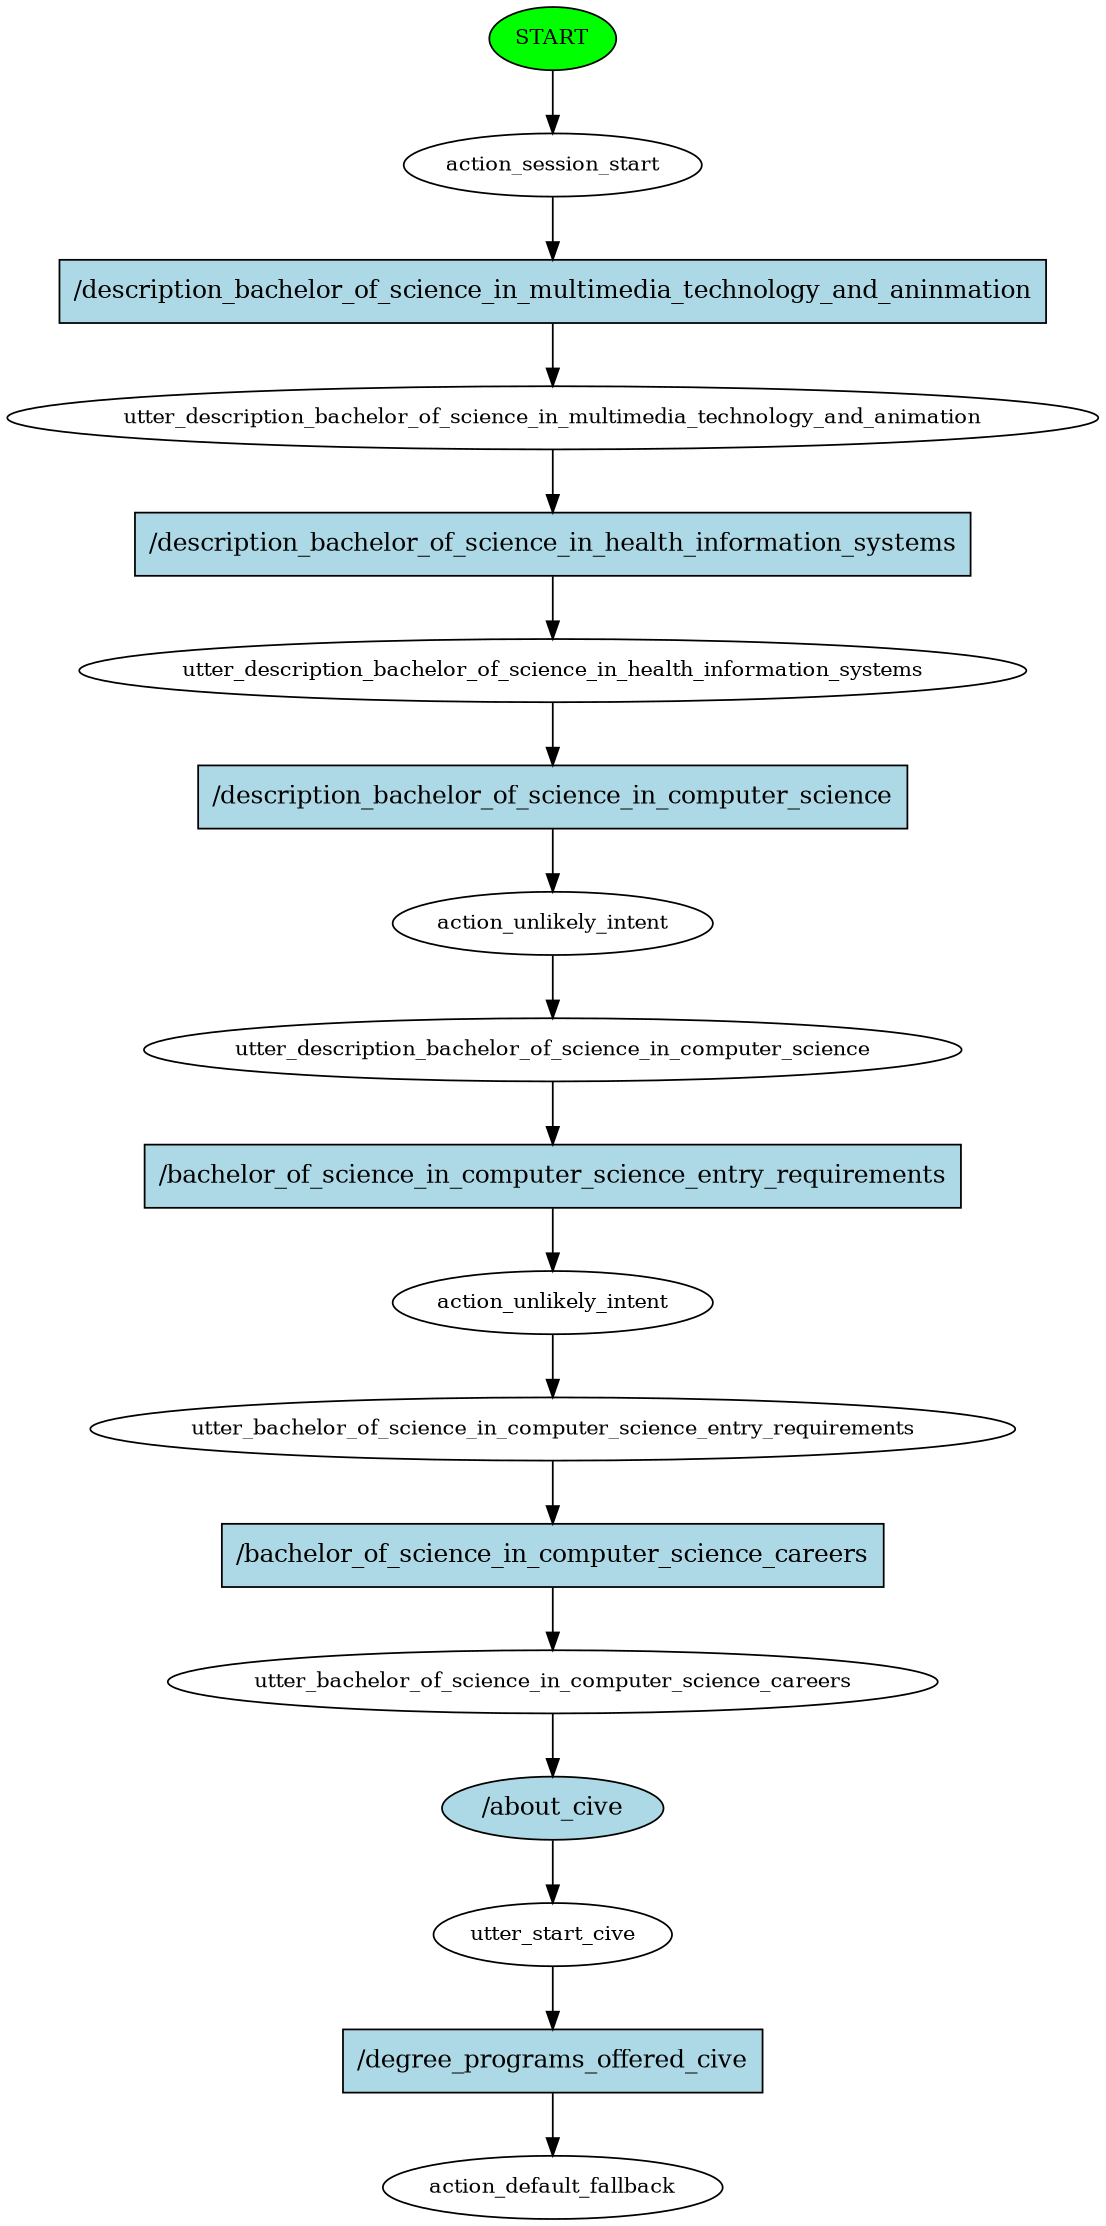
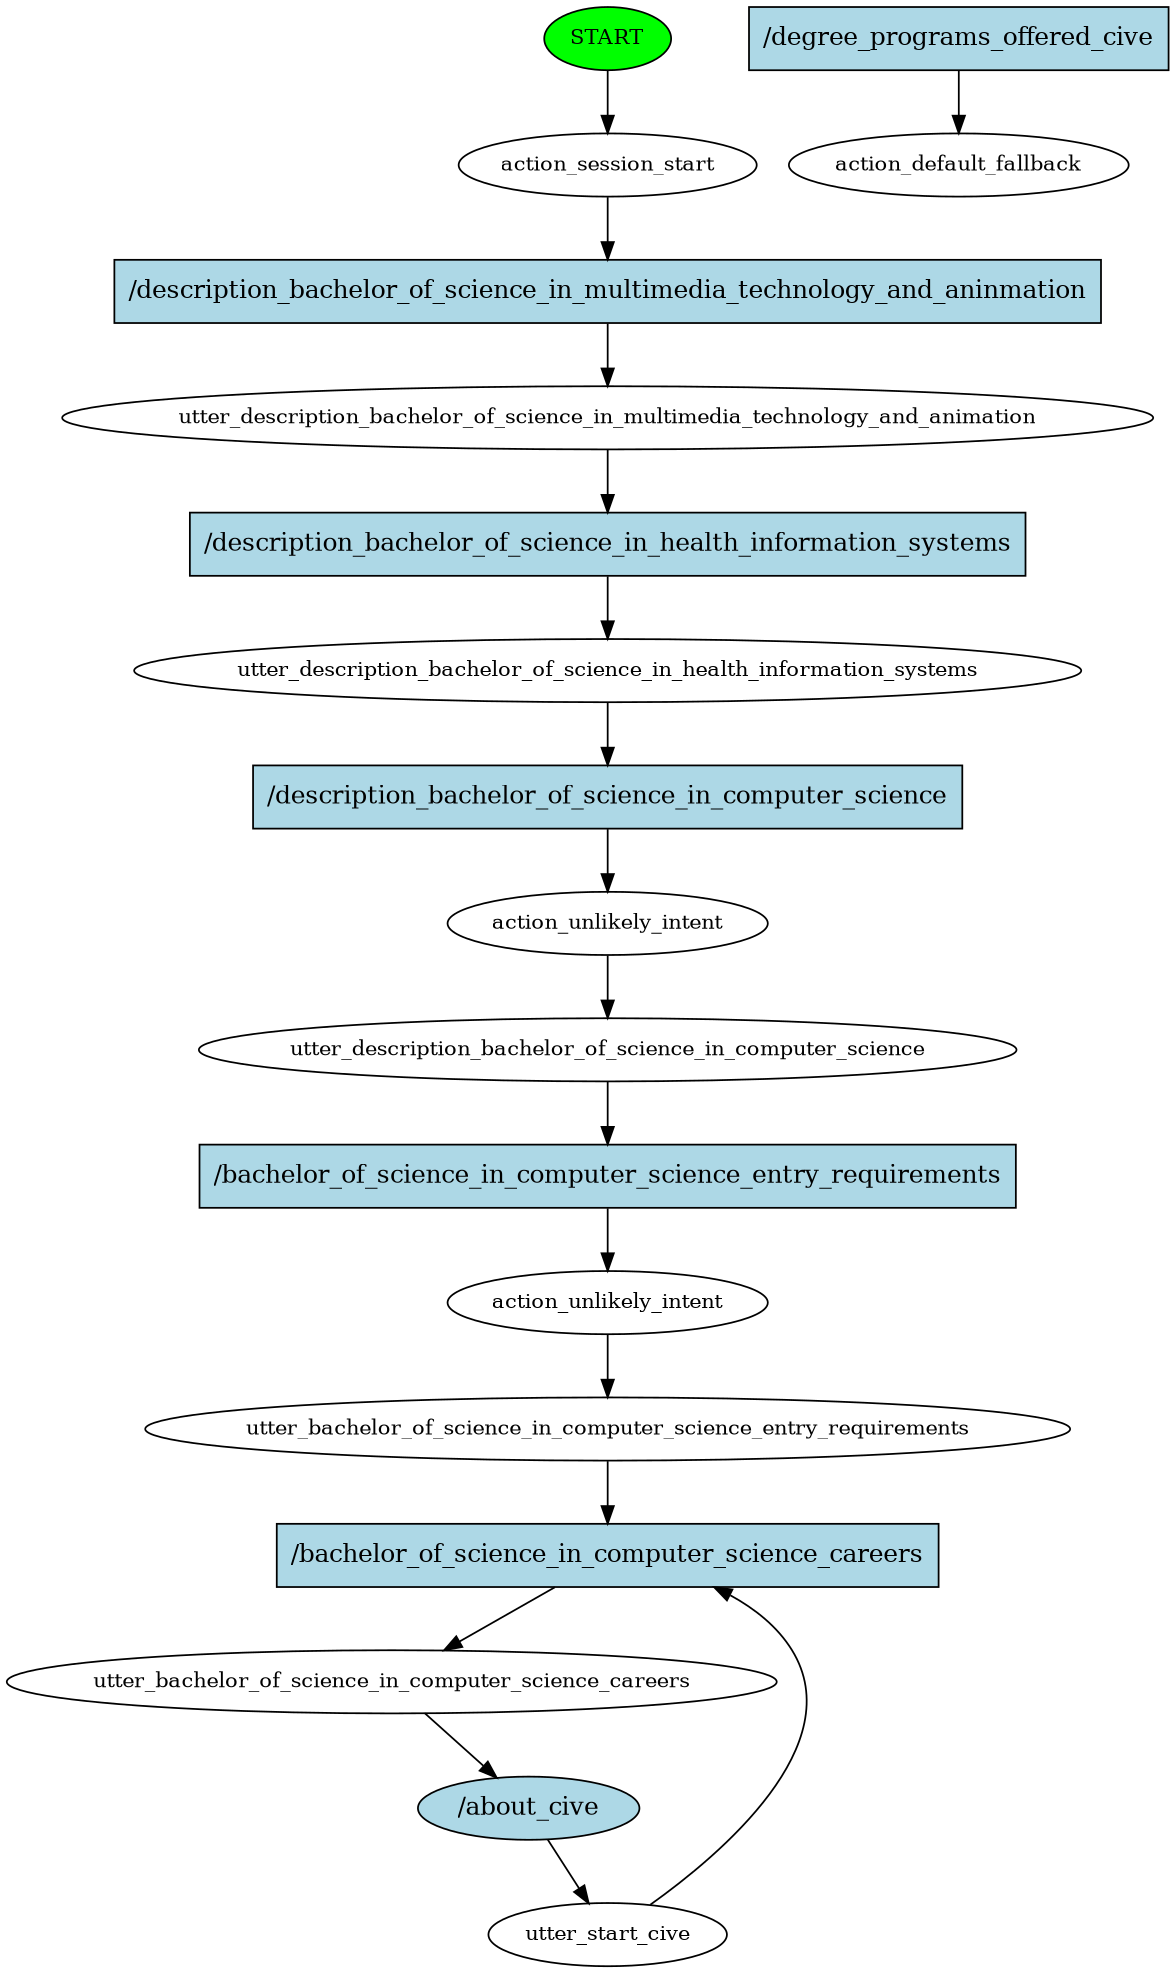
edge "utter_start_cive" -> "/degree_programs_offered_cive": now "utter_start_cive" -> "/bachelor_of_science_in_computer_science_careers"
